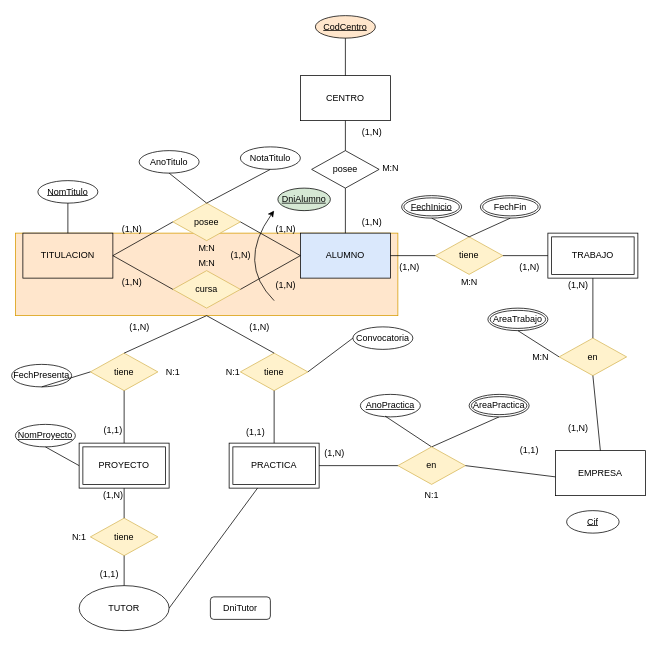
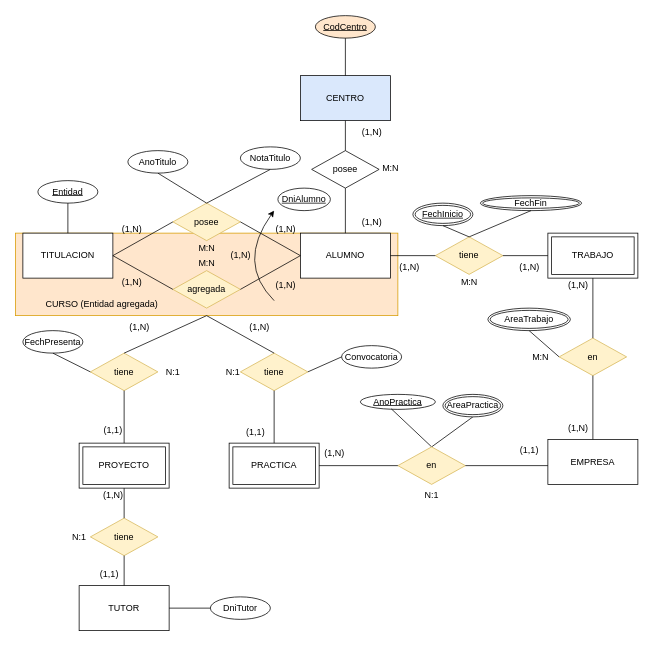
node "CENTRO": fillcolor #ffffff -> #dae8fc
node "AnoTitulo": moved (169, 162) -> (158, 162)
node "NomTitulo": label "NomTitulo" -> "Entidad"
node "DniAlumno": fillcolor #d5e8d4 -> #ffffff
node "FechInicio": moved (432, 207) -> (443, 214)
node "FechFin": size 60x23 -> 101x15
node "TITULACION": fillcolor #ffe6cc -> #ffffff
node "ALUMNO": fillcolor #dae8fc -> #ffffff
node "cursa": label "cursa" -> "agregada"
node "CURSO (Entidad agregada)": added
node "AreaTrabajo": size 60x23 -> 83x23
node "Convocatoria": moved (383, 338) -> (372, 357)
node "FechPresenta": moved (42, 375) -> (53, 342)
node "AnoPractica": size 60x23 -> 75x15
node "AreaPractica": moved (499, 405) -> (473, 405)
node "NomProyecto": removed
edge "NomProyecto" -- "PROYECTO": removed
node "EMPRESA": moved (600, 473) -> (593, 462)
node "Cif": removed
edge "PRACTICA" -- "TUTOR": now "DniTutor" -- "TUTOR"
node "TUTOR": shape ellipse -> rectangle
node "DniTutor": shape rounded rectangle -> ellipse
